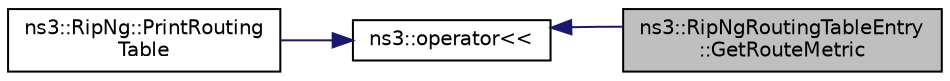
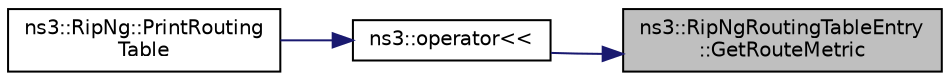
edge "ns3::RipNgRoutingTableEntry ::GetRouteMetric" -> "ns3::operator<<": reversed
